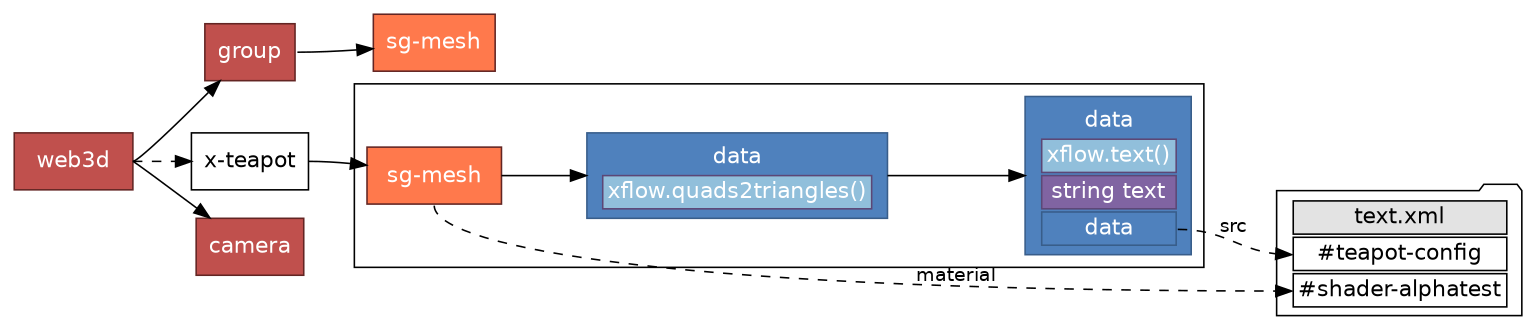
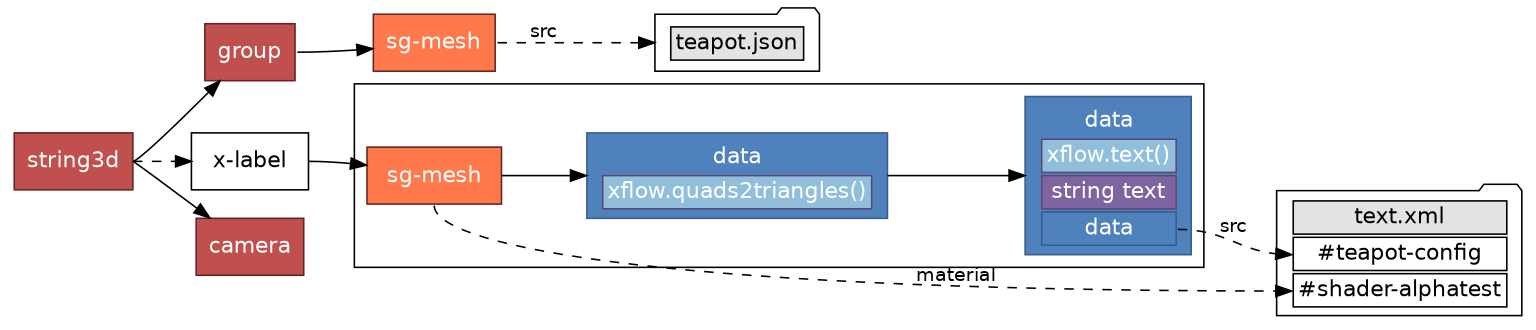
node "teapot.json": added
node "web3d": label "web3d" -> "string3d"
node "x-teapot": label "x-teapot" -> "x-label"
